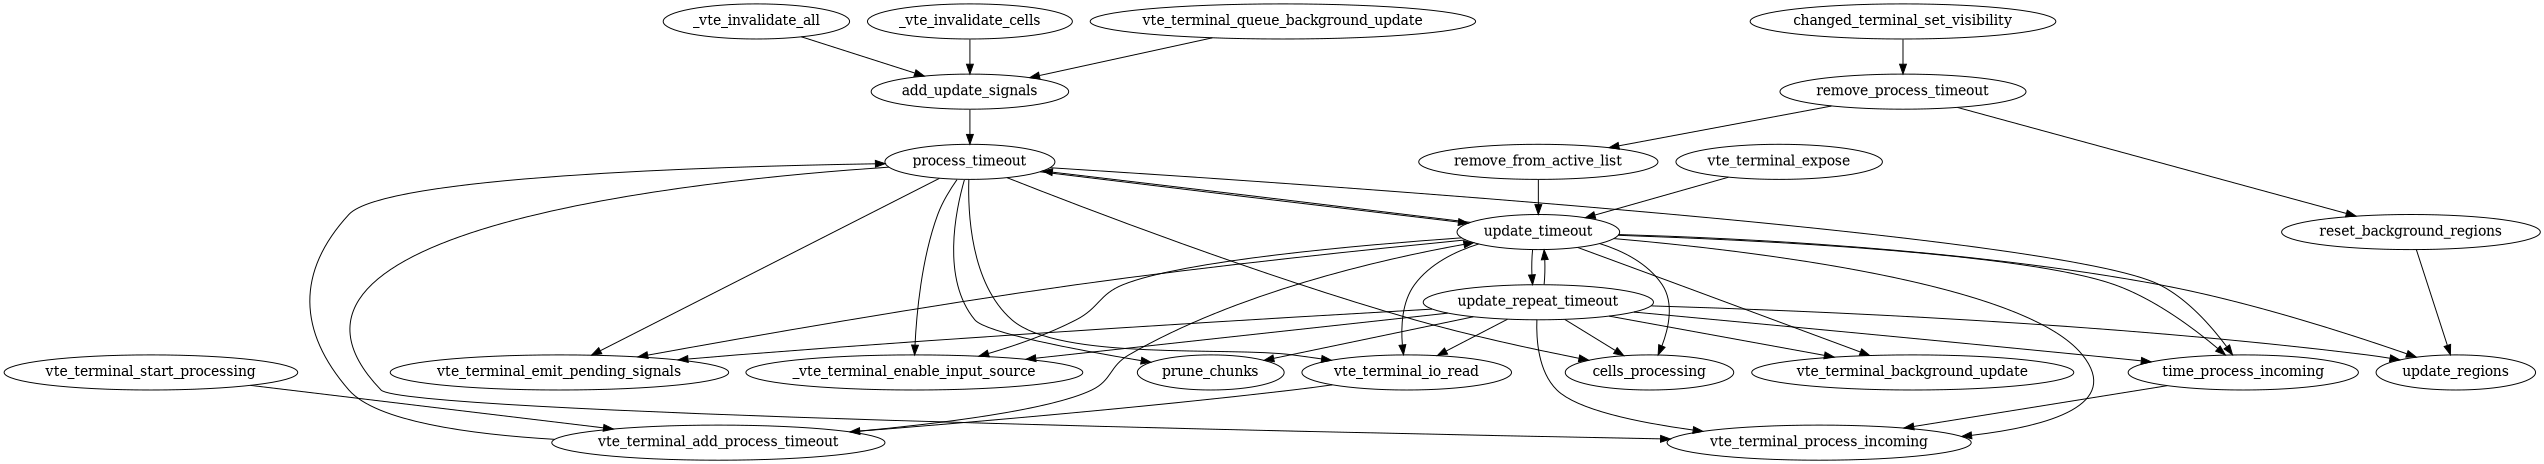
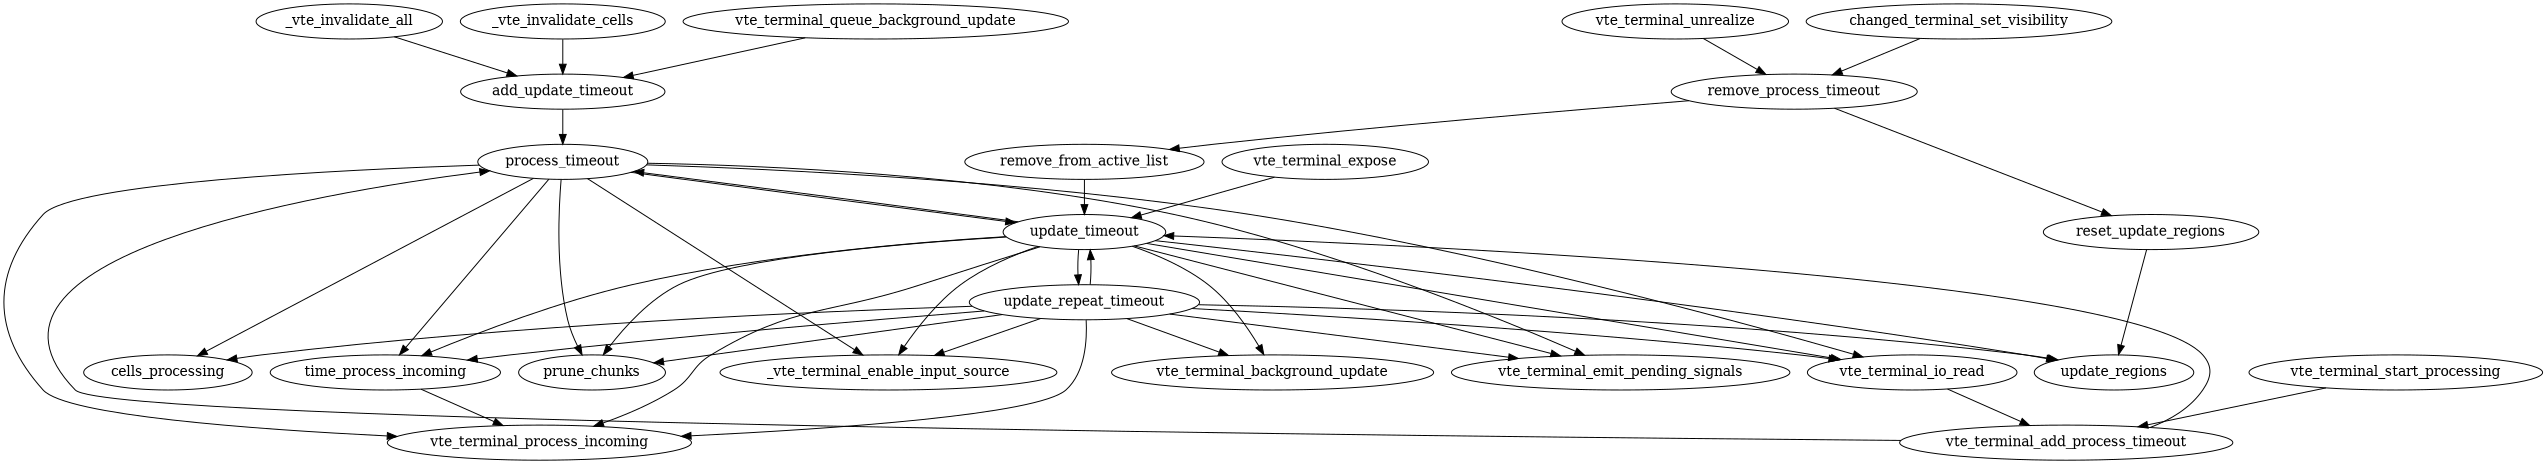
node "vte_terminal_unrealize": added
node "add_update_signals": label "add_update_signals" -> "add_update_timeout"
node "reset_background_regions": label "reset_background_regions" -> "reset_update_regions"
edge "update_timeout" -> "cells_processing": now "update_timeout" -> "prune_chunks"
